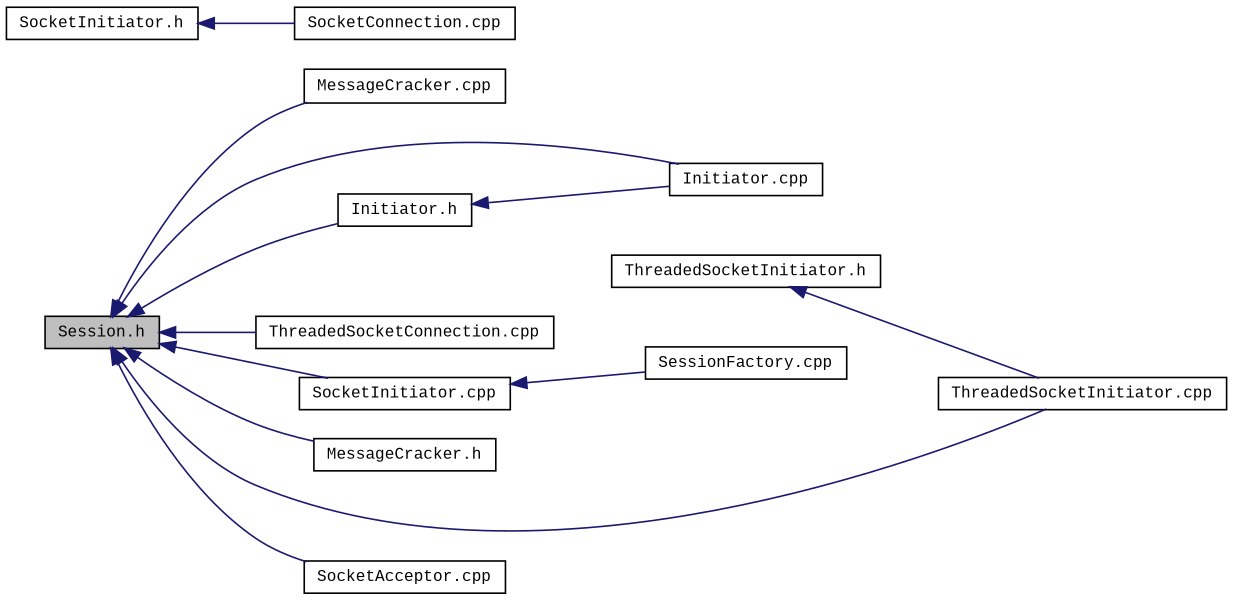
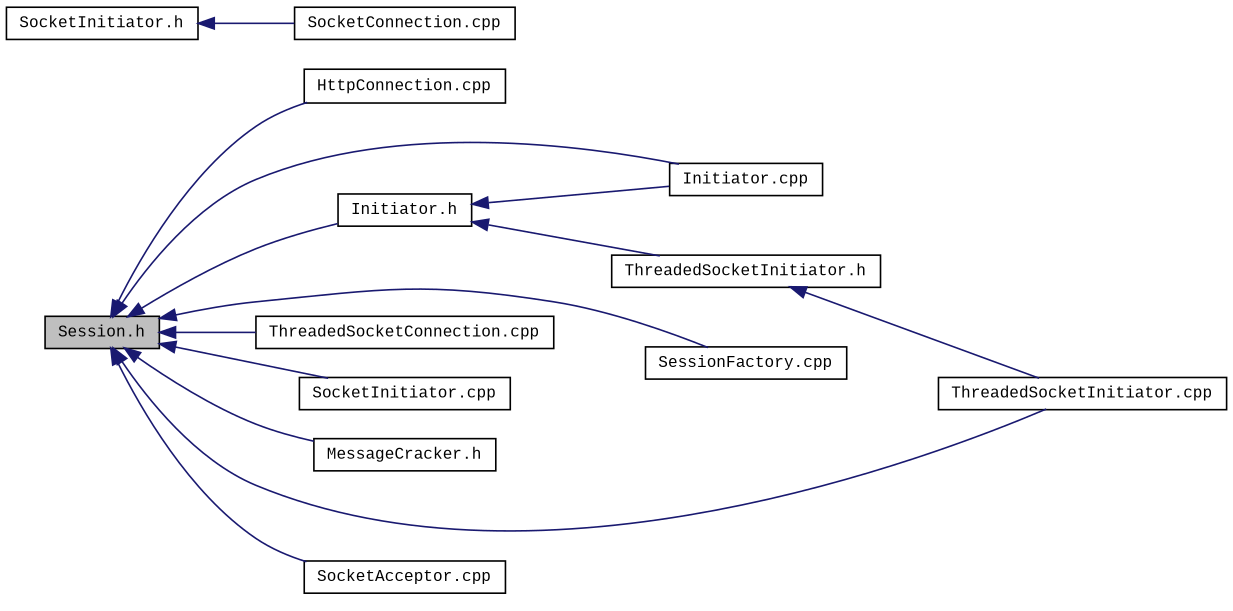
node "MessageCracker.cpp": label "MessageCracker.cpp" -> "HttpConnection.cpp"
edge "ThreadedSocketInitiator.h" -> "Initiator.h": added
edge "SessionFactory.cpp" -> "SocketInitiator.cpp": now "SessionFactory.cpp" -> "Session.h"
